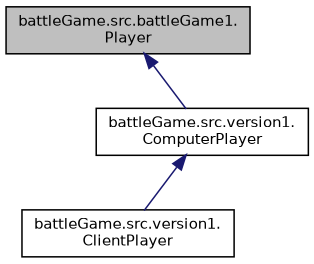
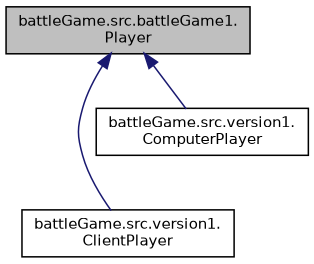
edge "battleGame.src.version1. ClientPlayer" -> "battleGame.src.version1. ComputerPlayer": now "battleGame.src.version1. ClientPlayer" -> "battleGame.src.battleGame1. Player"
